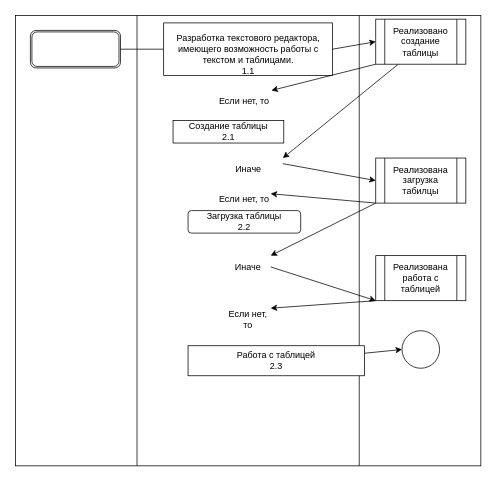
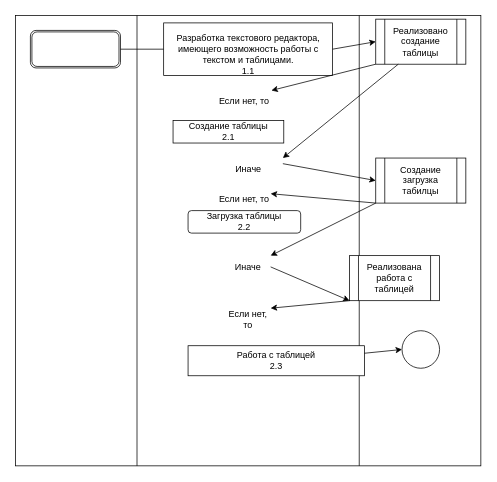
node "Реализована загрузка табилцы": label "Реализована загрузка табилцы" -> "Создание загрузка табилцы"
node "Реализована работа с таблицей": moved (420, 278) -> (394, 278)
